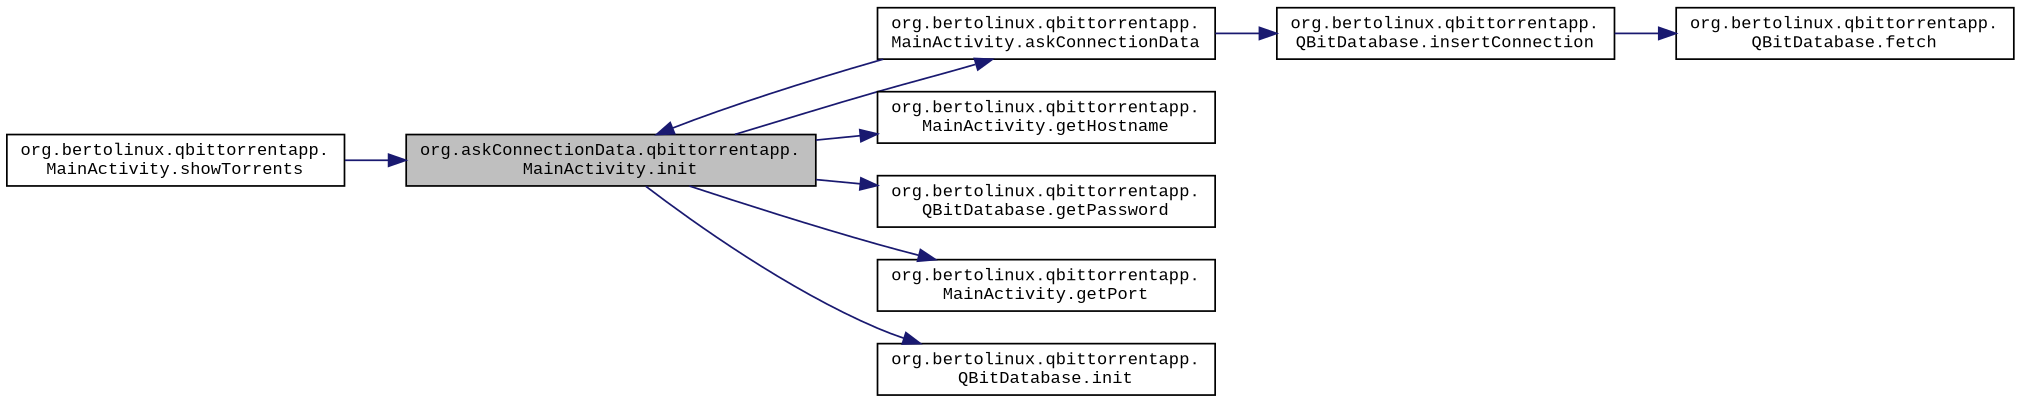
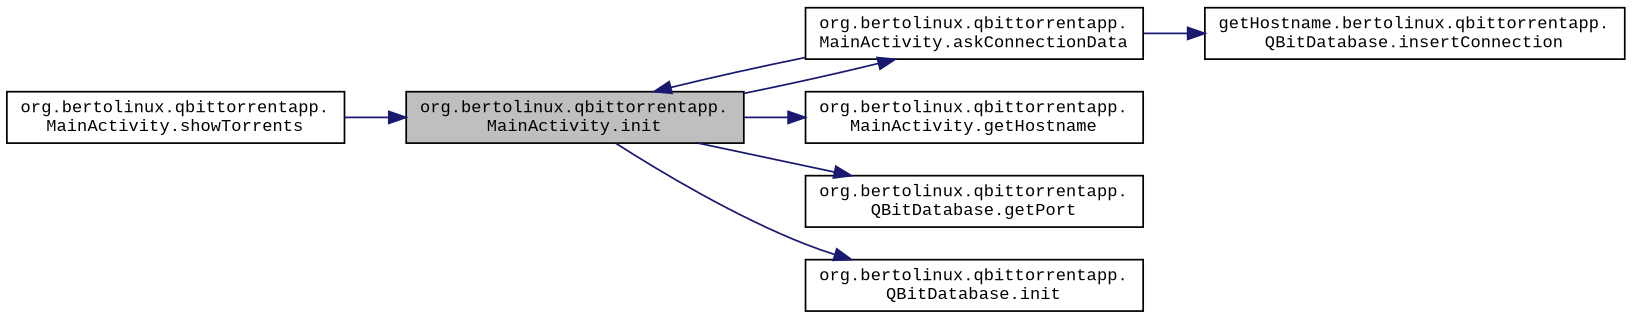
node "org.bertolinux.qbittorrentapp. QBitDatabase.insertConnection": label "org.bertolinux.qbittorrentapp. QBitDatabase.insertConnection" -> "getHostname.bertolinux.qbittorrentapp. QBitDatabase.insertConnection"
node "org.bertolinux.qbittorrentapp. QBitDatabase.fetch": removed
node "org.askConnectionData.qbittorrentapp. MainActivity.init": label "org.askConnectionData.qbittorrentapp. MainActivity.init" -> "org.bertolinux.qbittorrentapp. MainActivity.init"
node "org.bertolinux.qbittorrentapp. QBitDatabase.getPassword": removed
node "org.bertolinux.qbittorrentapp. MainActivity.getPort": label "org.bertolinux.qbittorrentapp. MainActivity.getPort" -> "org.bertolinux.qbittorrentapp. QBitDatabase.getPort"
